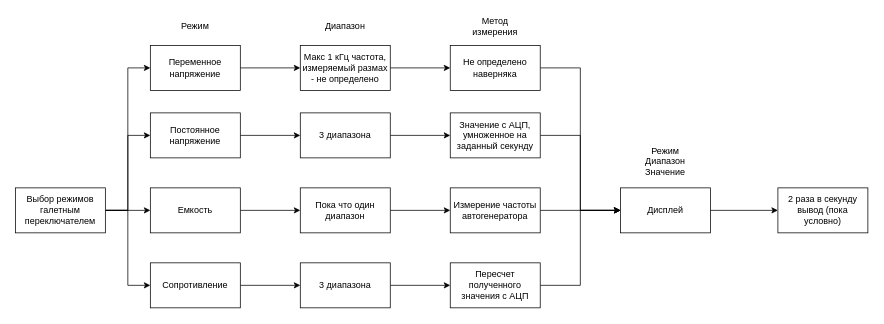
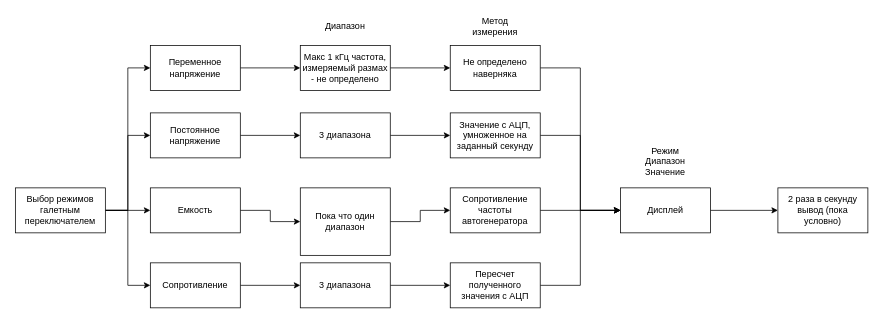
node "Режим": removed
node "Пока что один диапазон": size 90x45 -> 90x68
node "Измерение частоты автогенератора": label "Измерение частоты автогенератора" -> "Сопротивление частоты автогенератора"
